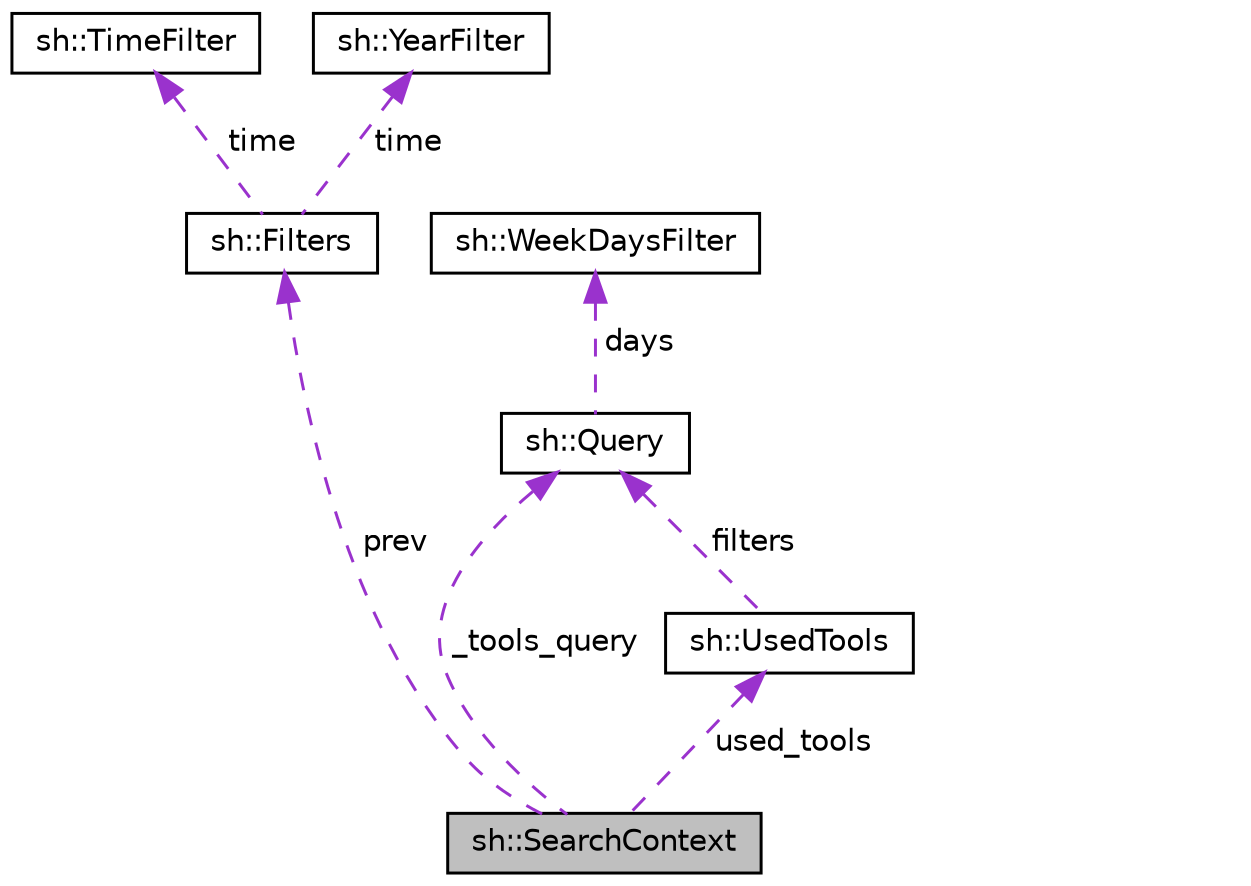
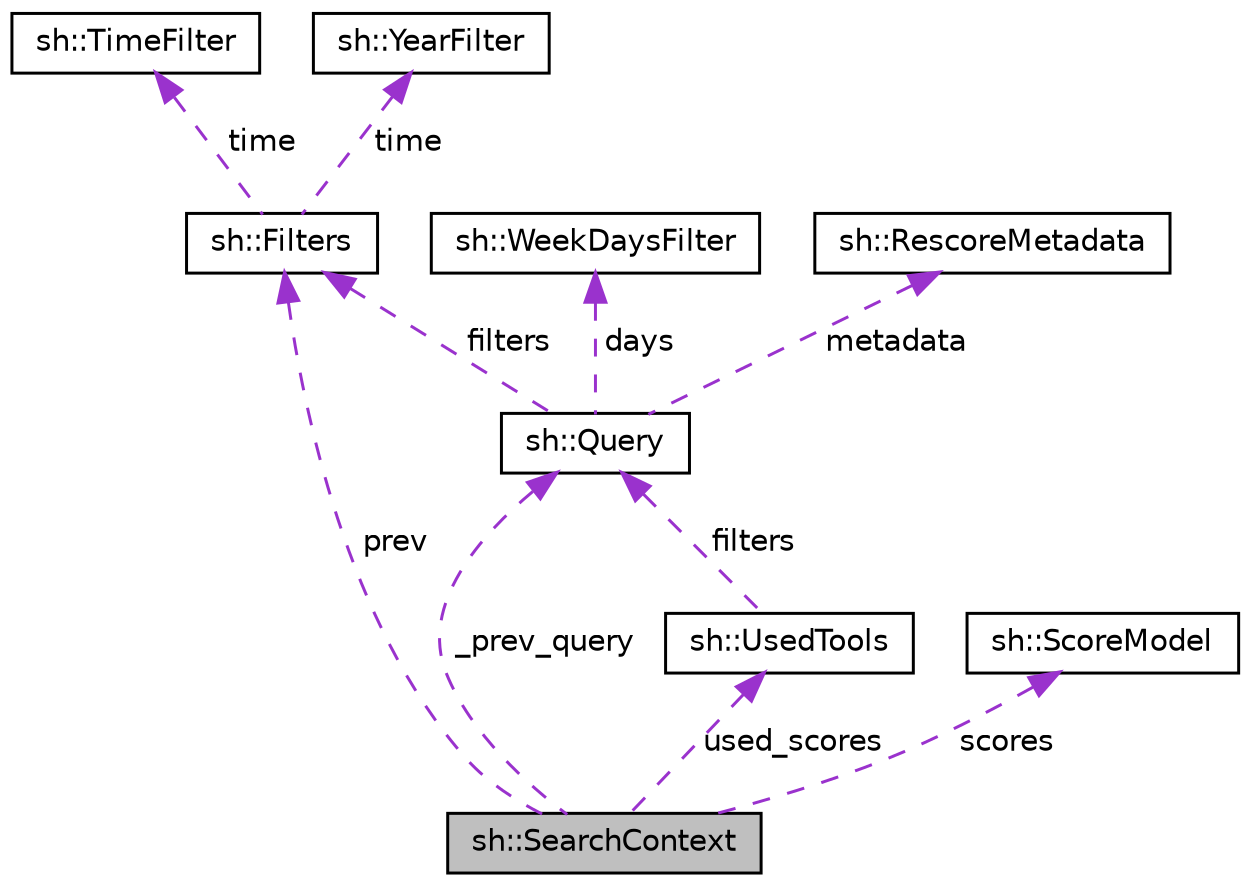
node "sh::RescoreMetadata": added
edge "sh::Query" -> "sh::Filters": added, label "filters"
edge "sh::SearchContext" -> "sh::Query": label " _tools_query" -> " _prev_query"
node "sh::ScoreModel": added
edge "sh::SearchContext" -> "sh::UsedTools": label " used_tools" -> " used_scores"
